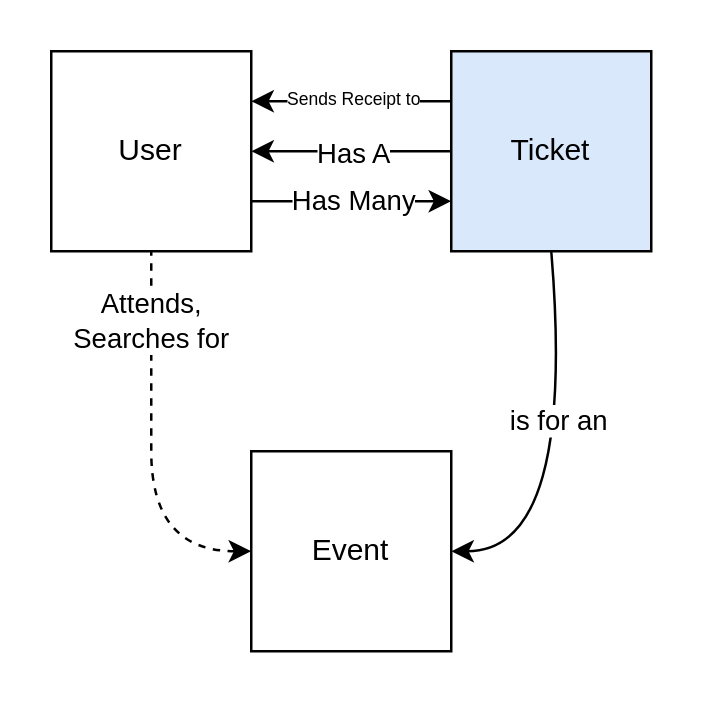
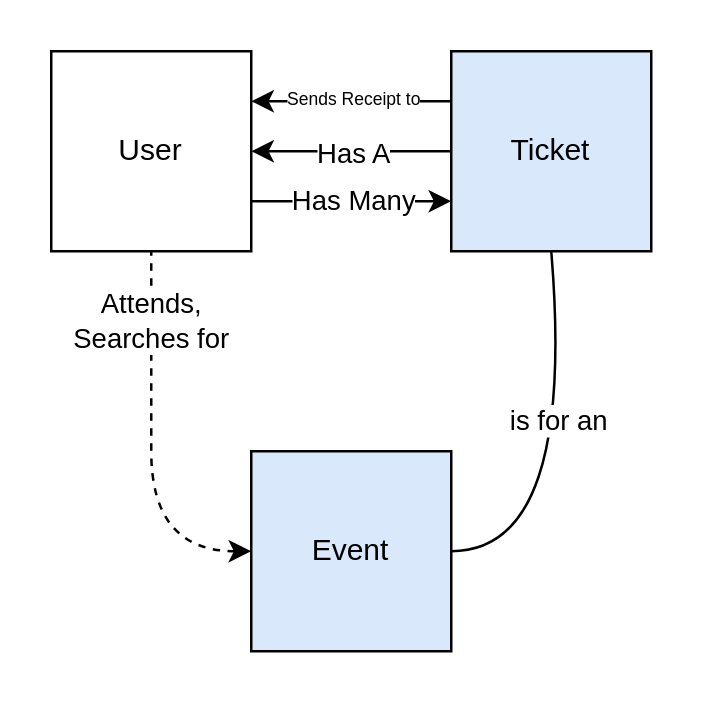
edge "Ticket" -> "Event": arrowhead classic -> none
node "Event": fillcolor #ffffff -> #dae8fc
